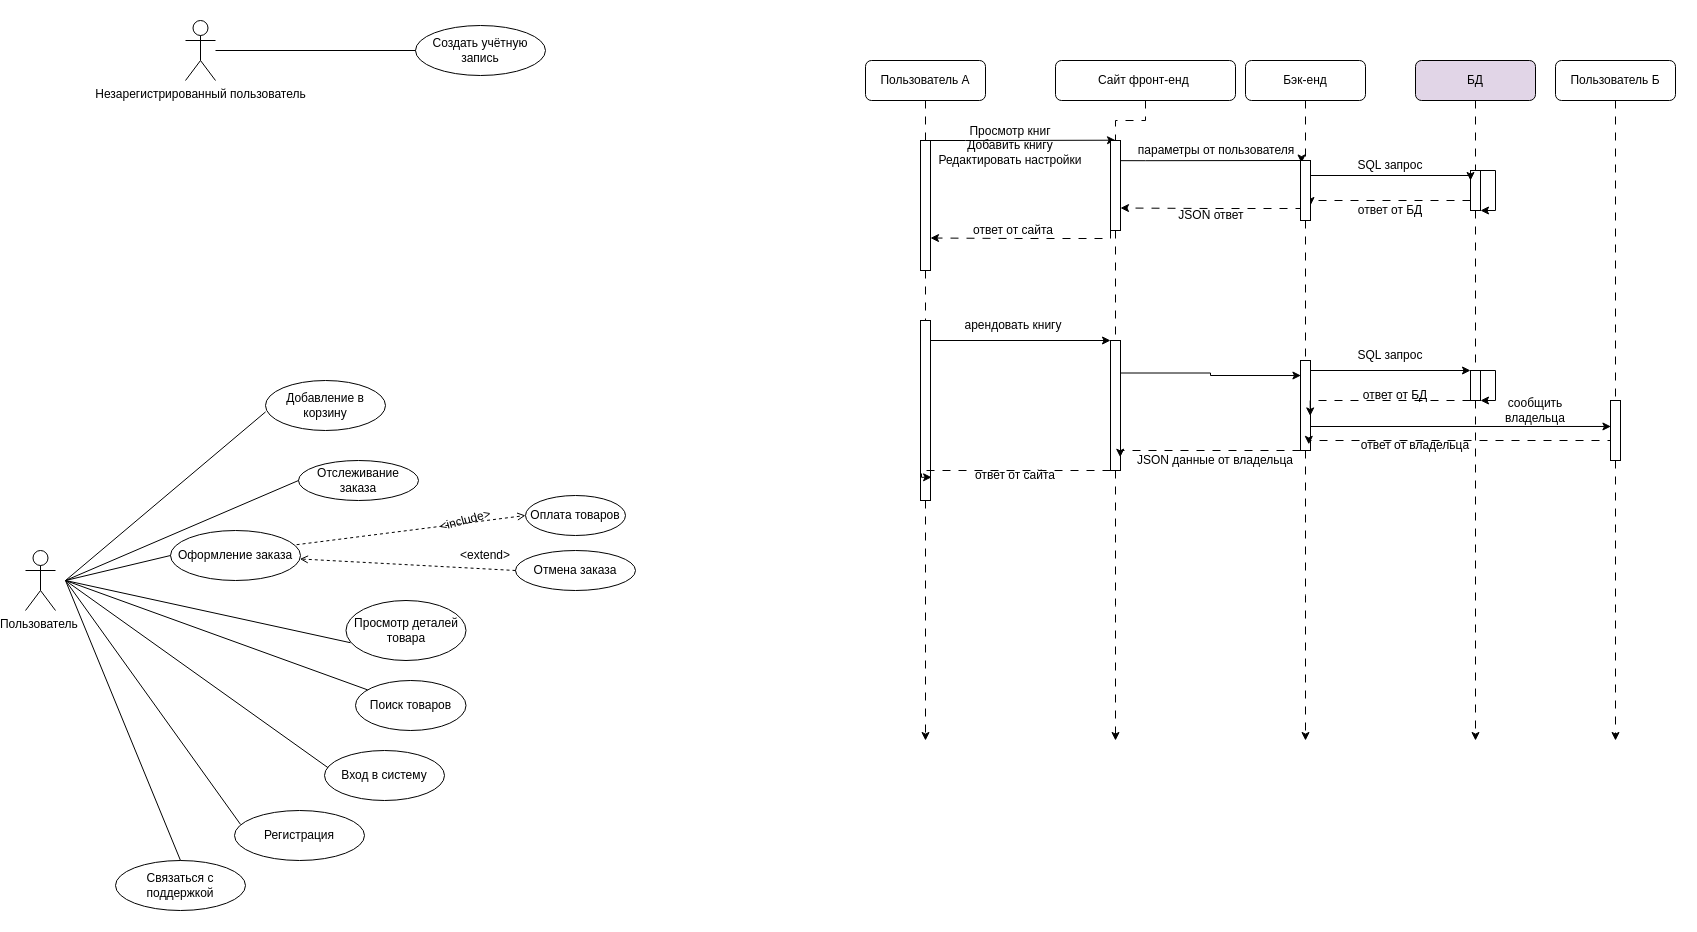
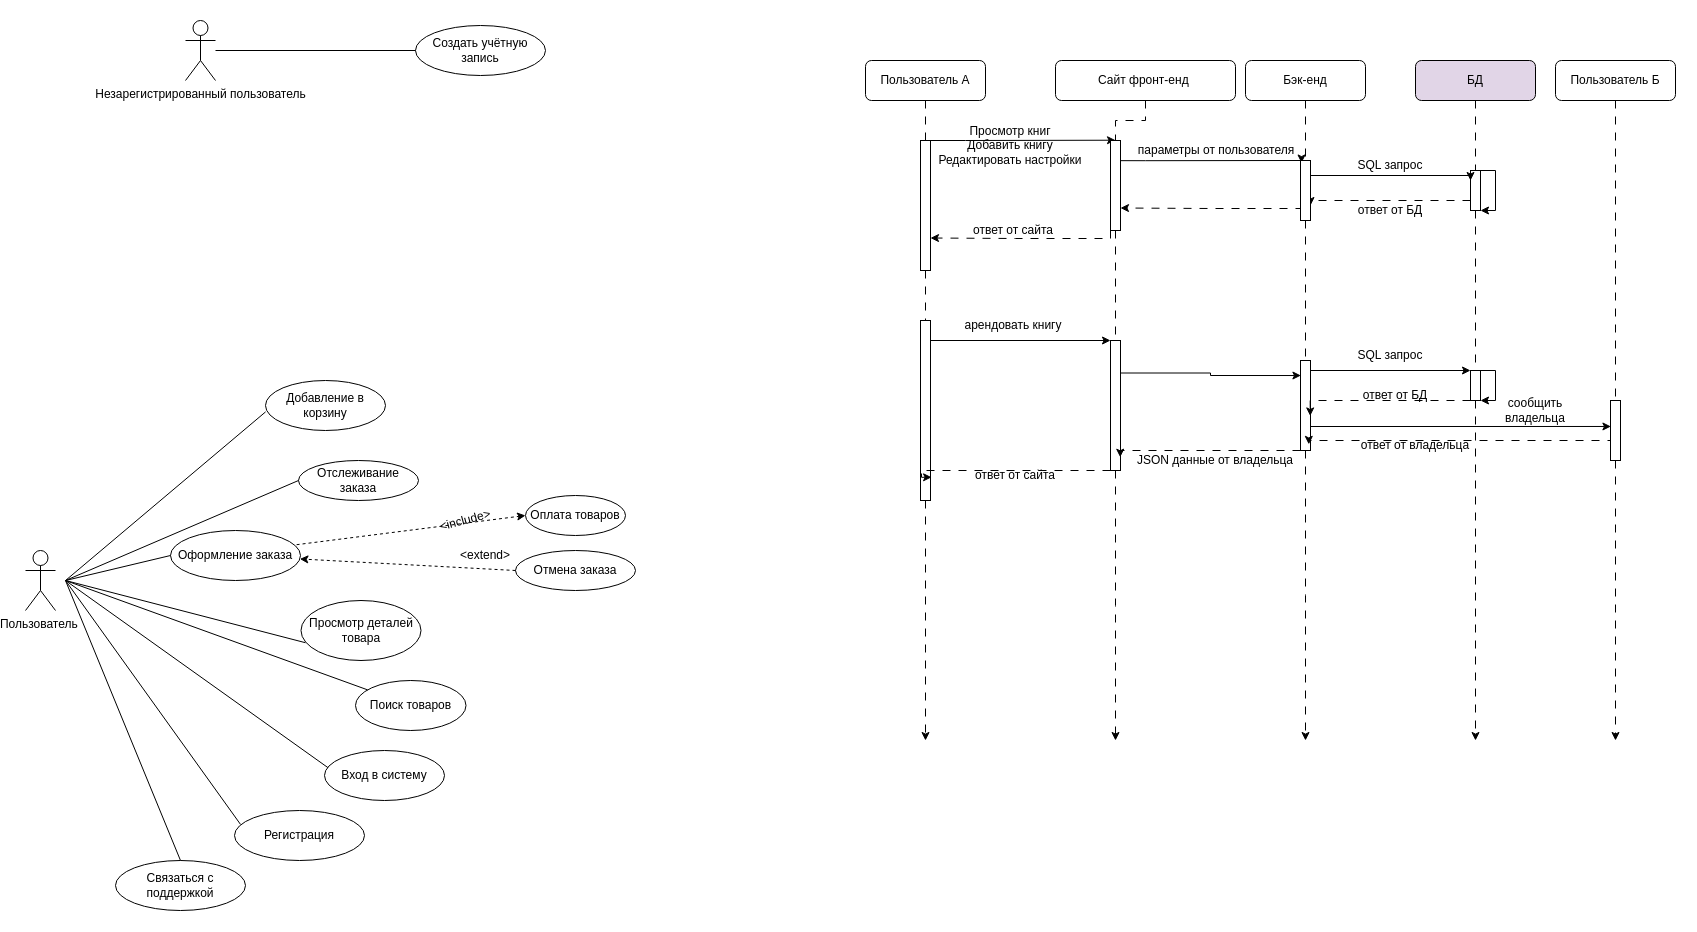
node "JSON ответ": removed
edge "Оформление заказа" -> "Оплата товаров": arrowhead open -> classic
edge "Отмена заказа" -> "Оформление заказа": arrowhead open -> classic
node "Просмотр деталей товара": moved (406, 631) -> (361, 631)
